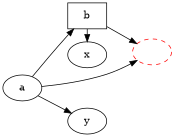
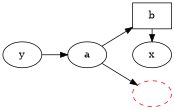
edge "b" -> "hello world": removed
edge "a" -> "y": reversed
